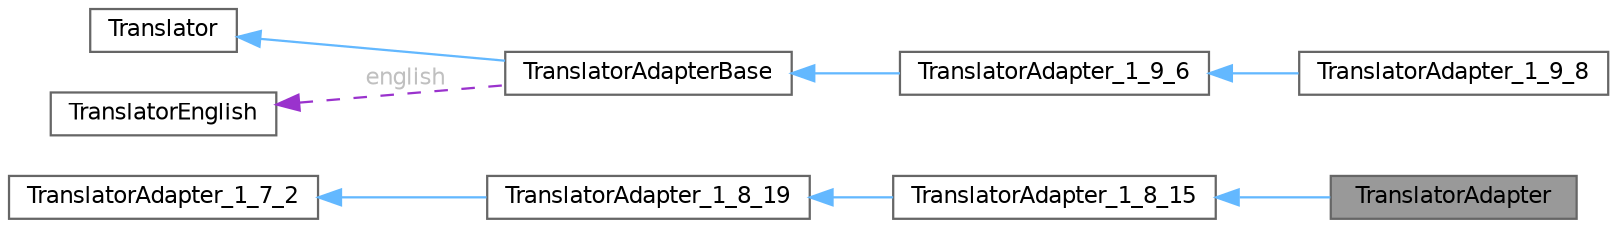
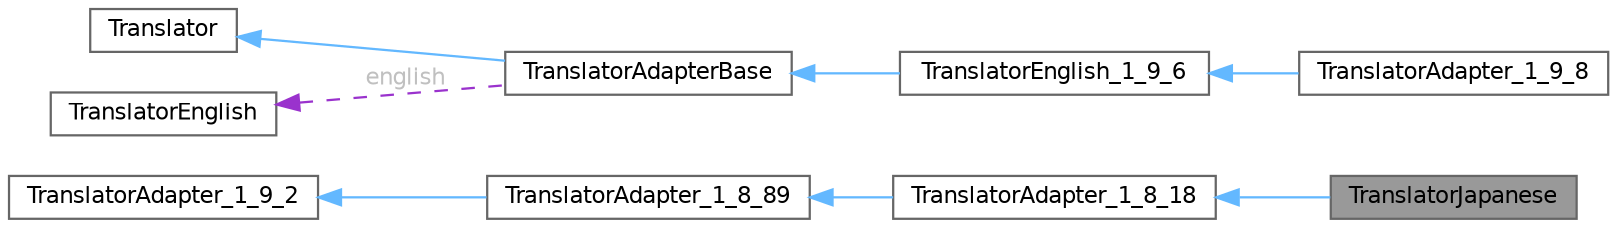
node "TranslatorAdapter_1_9_6": label "TranslatorAdapter_1_9_6" -> "TranslatorEnglish_1_9_6"
node "TranslatorAdapter_1_7_2": label "TranslatorAdapter_1_7_2" -> "TranslatorAdapter_1_9_2"
node "TranslatorAdapter_1_8_19": label "TranslatorAdapter_1_8_19" -> "TranslatorAdapter_1_8_89"
node "TranslatorAdapter_1_8_15": label "TranslatorAdapter_1_8_15" -> "TranslatorAdapter_1_8_18"
node "TranslatorAdapter": label "TranslatorAdapter" -> "TranslatorJapanese"
